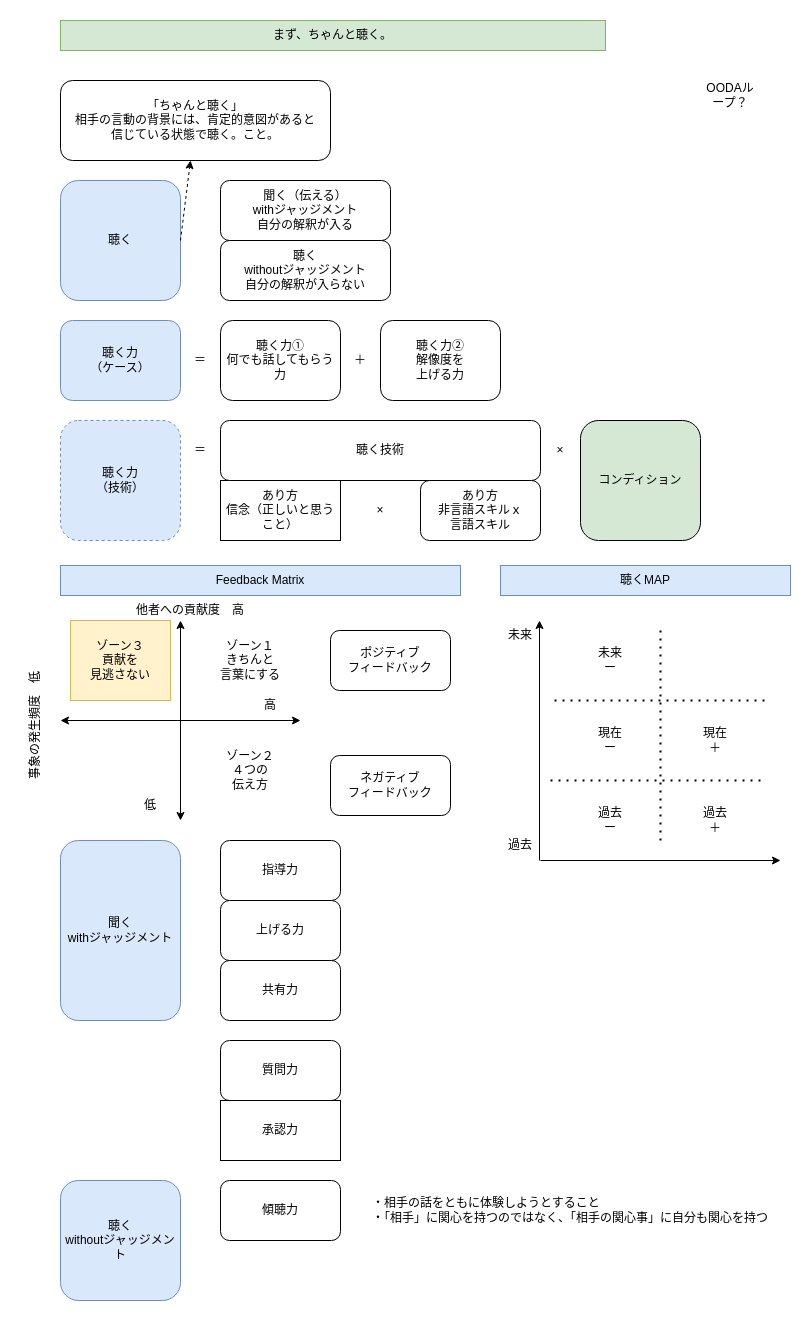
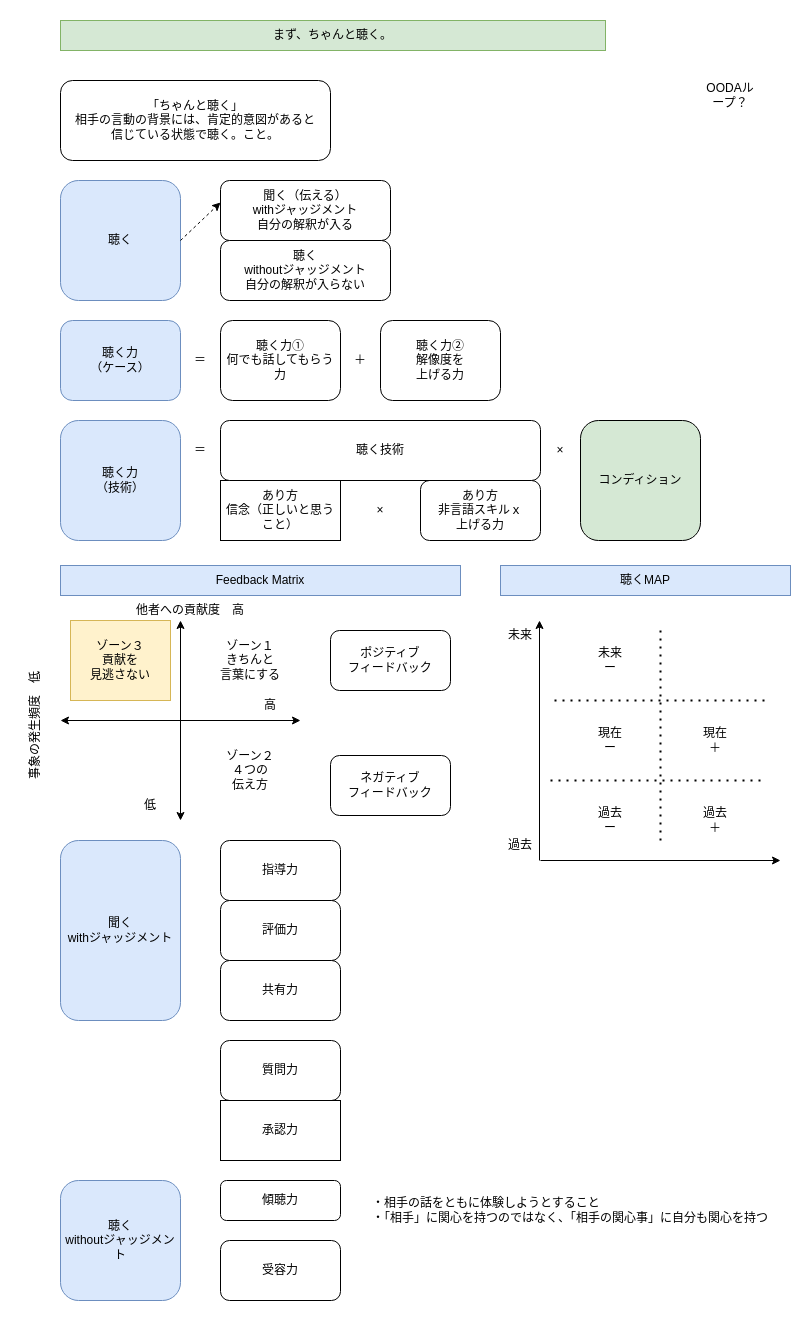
edge "聴く" -> "「ちゃんと聴く」 相手の言動の背景には、肯定的意図があると 信じている状態で聴く。こと。": now "聴く" -> "聞く（伝える） withジャッジメント 自分の解釈が入る"
node "聴く力 （技術）": style dashed -> solid
node "あり方 非言語スキルｘ 言語スキル": label "あり方 非言語スキルｘ 言語スキル" -> "あり方 非言語スキルｘ 上げる力"
node "上げる力": label "上げる力" -> "評価力"
node "傾聴力": size 120x60 -> 120x40
node "受容力": added
